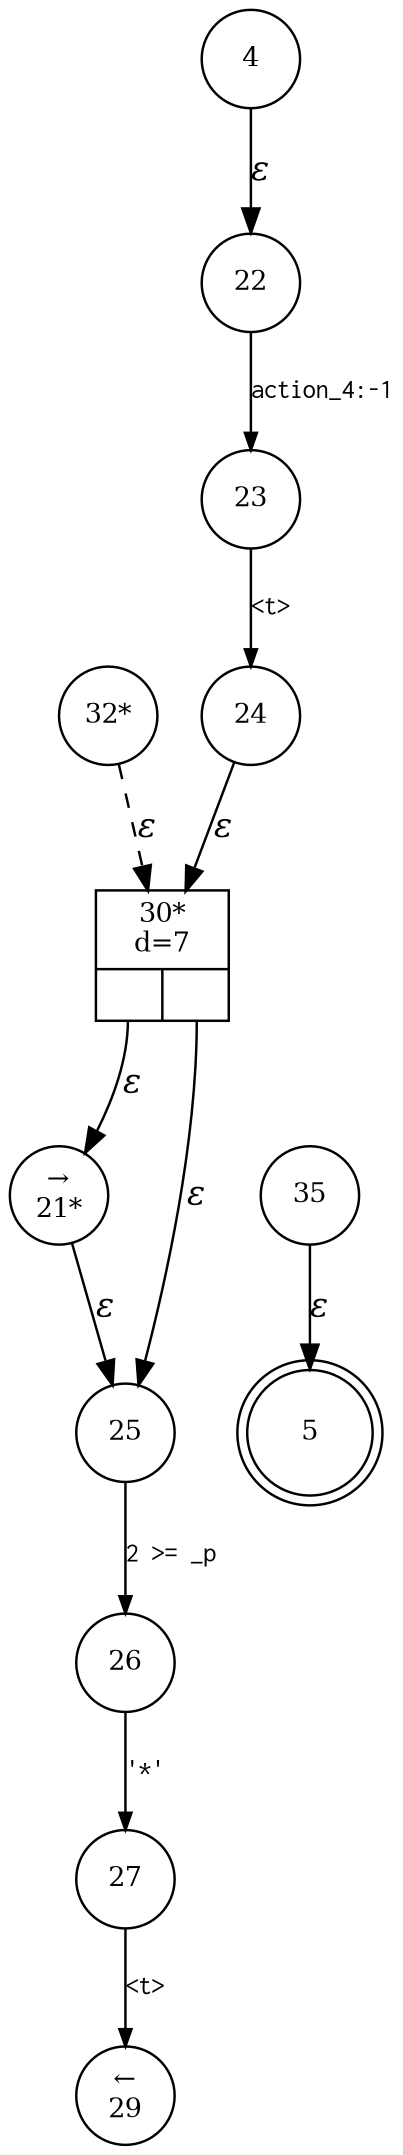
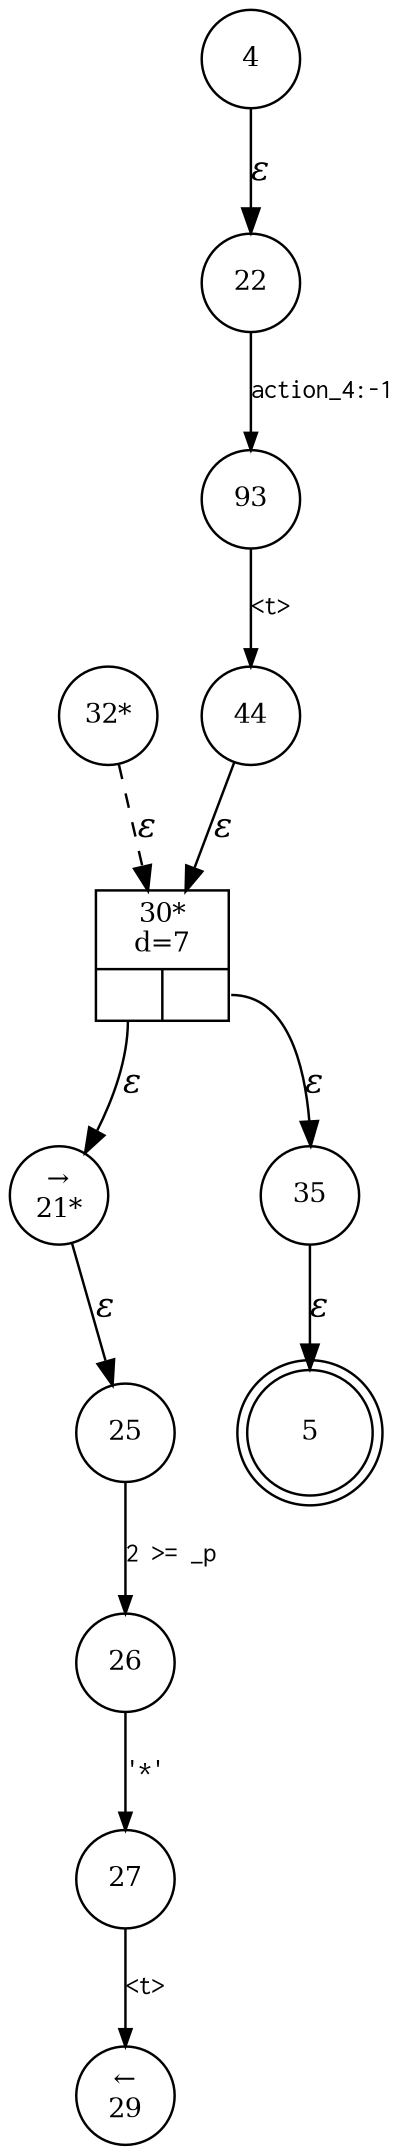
node "23": label "23" -> "93"
node "24": label "24" -> "44"
edge "30*" -> "25": now "30*" -> "35"
